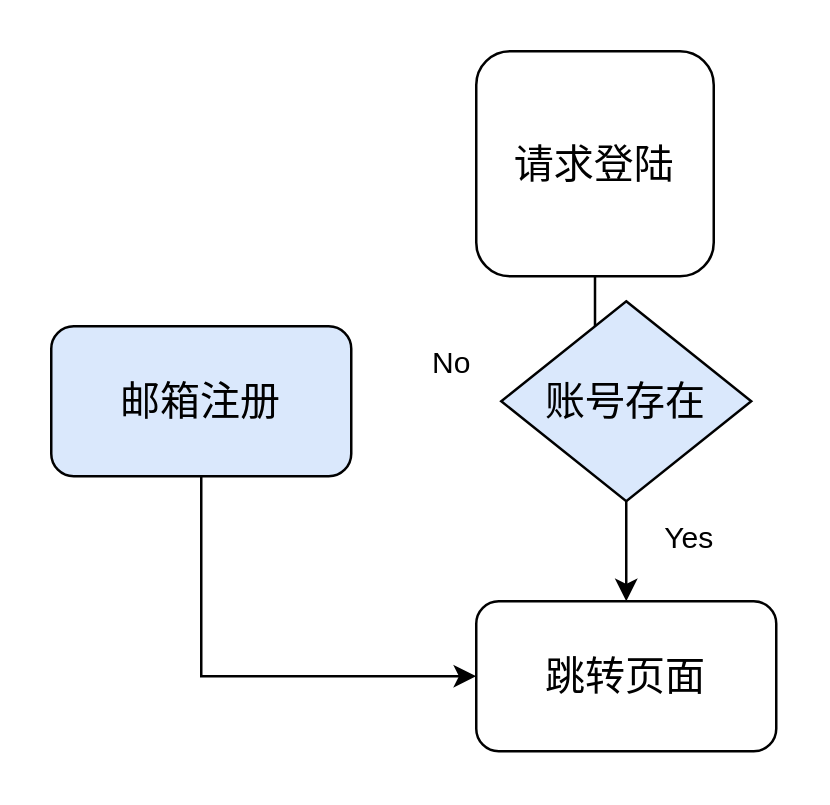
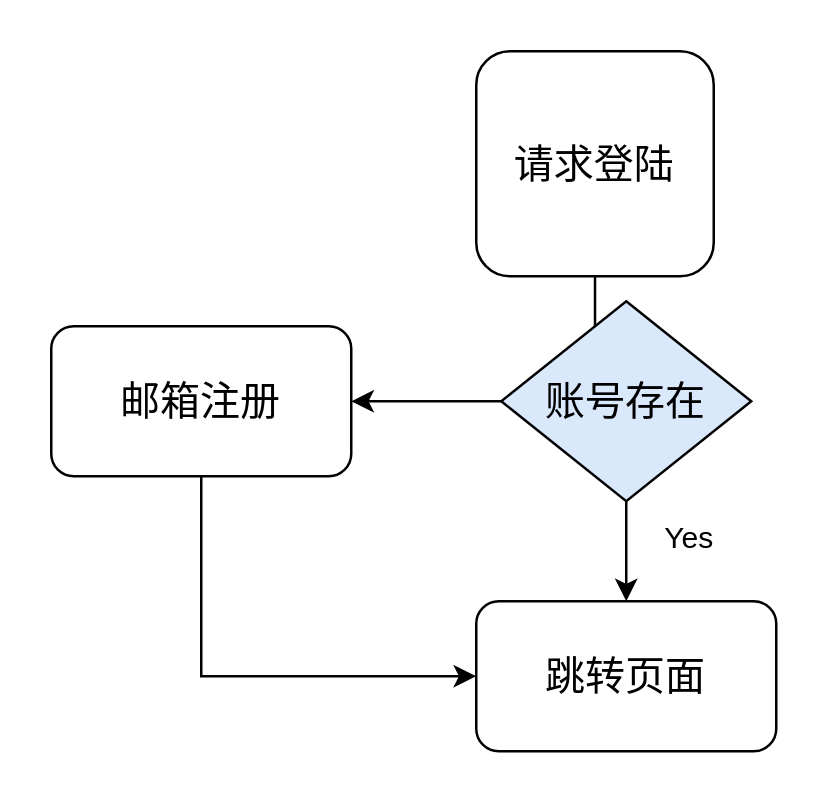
node "No": removed
node "邮箱注册": fillcolor #dae8fc -> #ffffff
edge "账号存在" -> "邮箱注册": added
